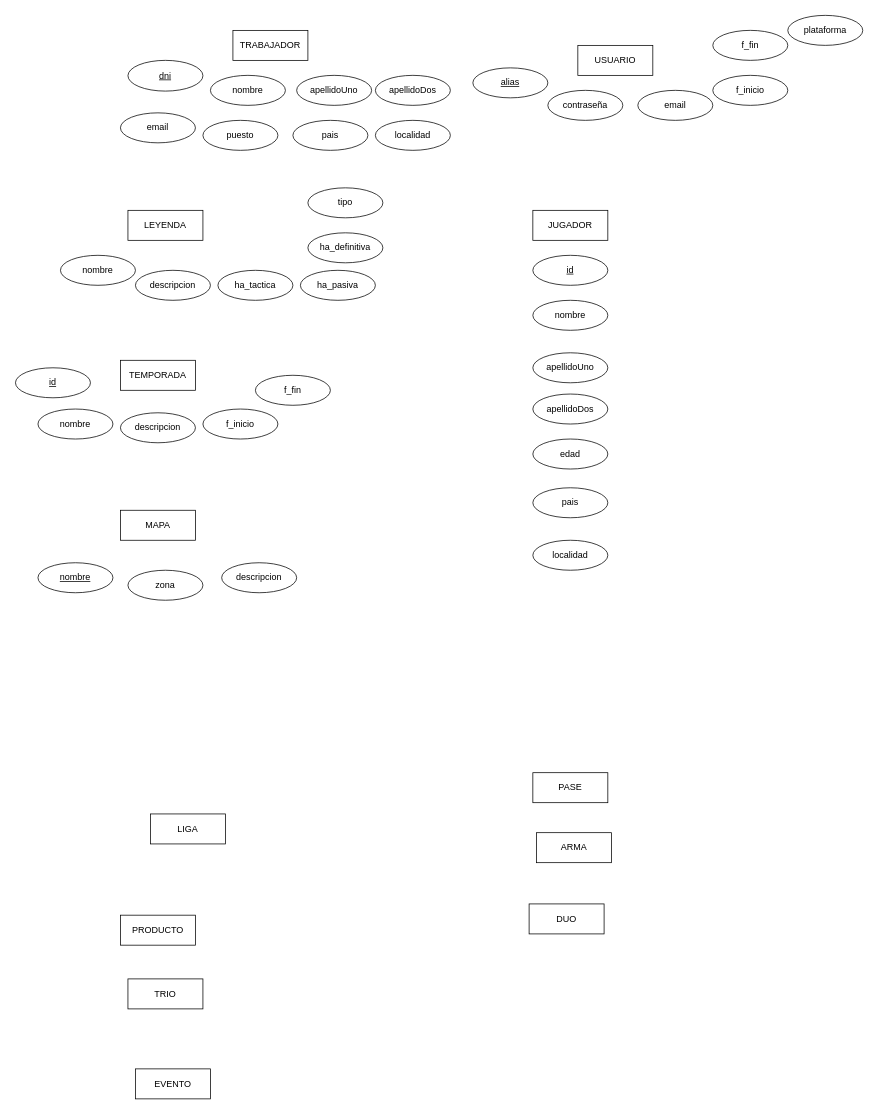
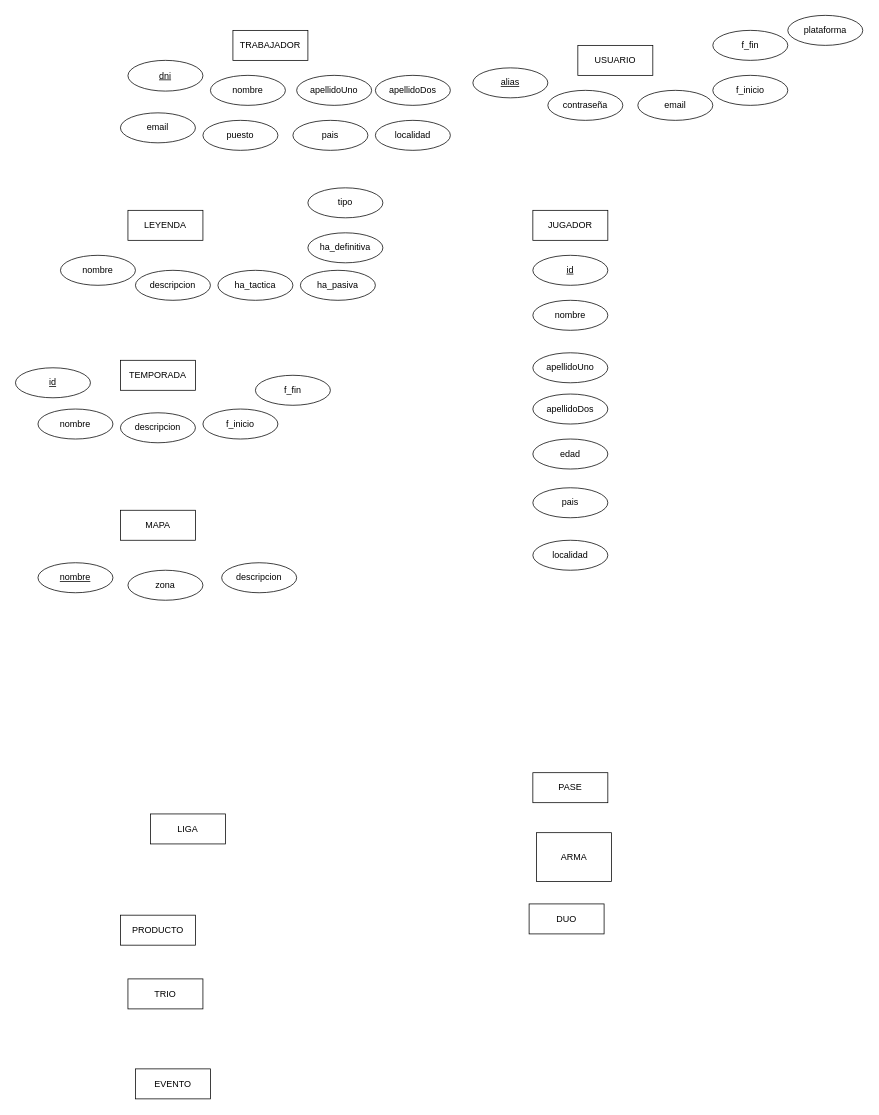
node "ARMA": size 75x30 -> 75x49
